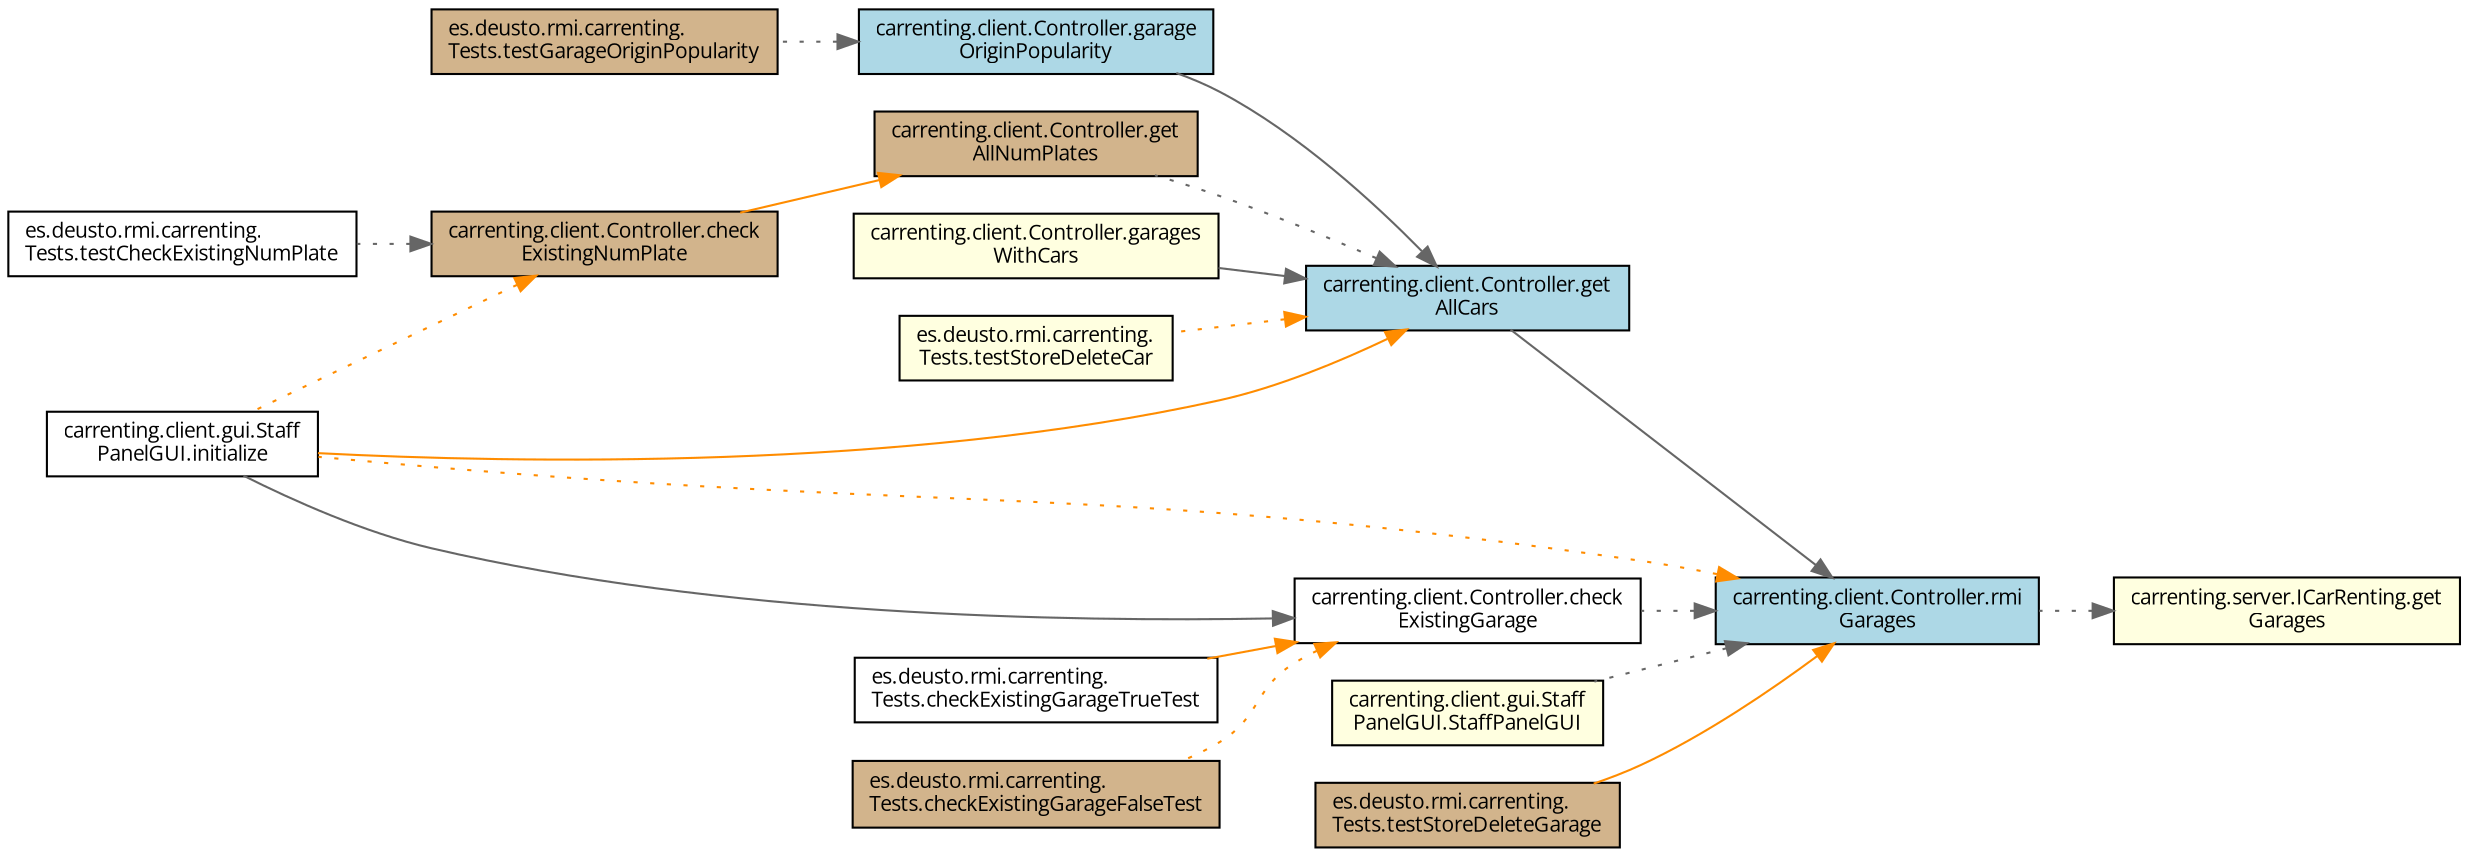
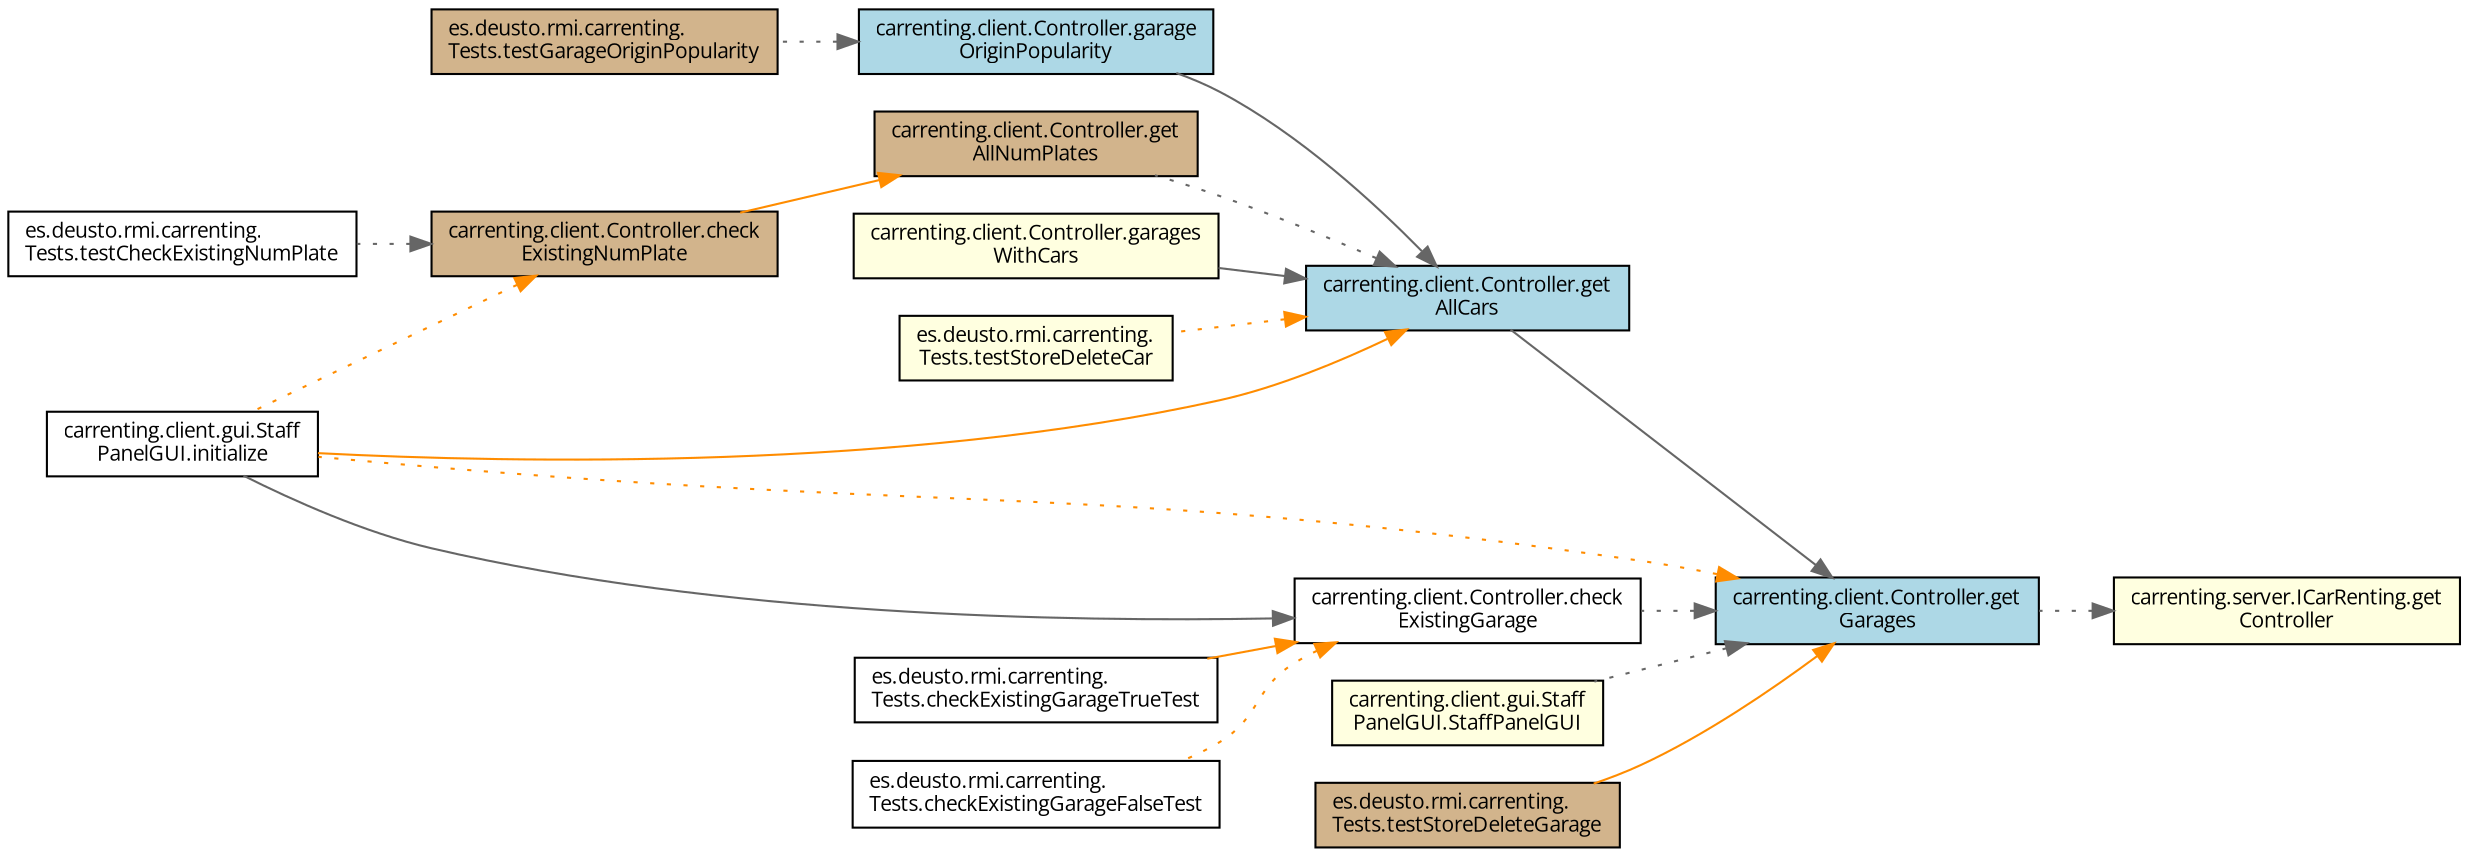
node "carrenting.client.Controller.rmi Garages": label "carrenting.client.Controller.rmi Garages" -> "carrenting.client.Controller.get Garages"
node "carrenting.server.ICarRenting.get Garages": label "carrenting.server.ICarRenting.get Garages" -> "carrenting.server.ICarRenting.get Controller"
node "es.deusto.rmi.carrenting. Tests.checkExistingGarageFalseTest": fillcolor tan -> white
